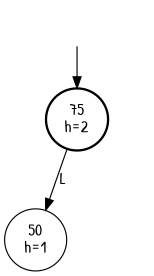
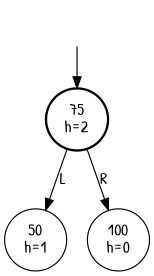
node "100 h=0": added
